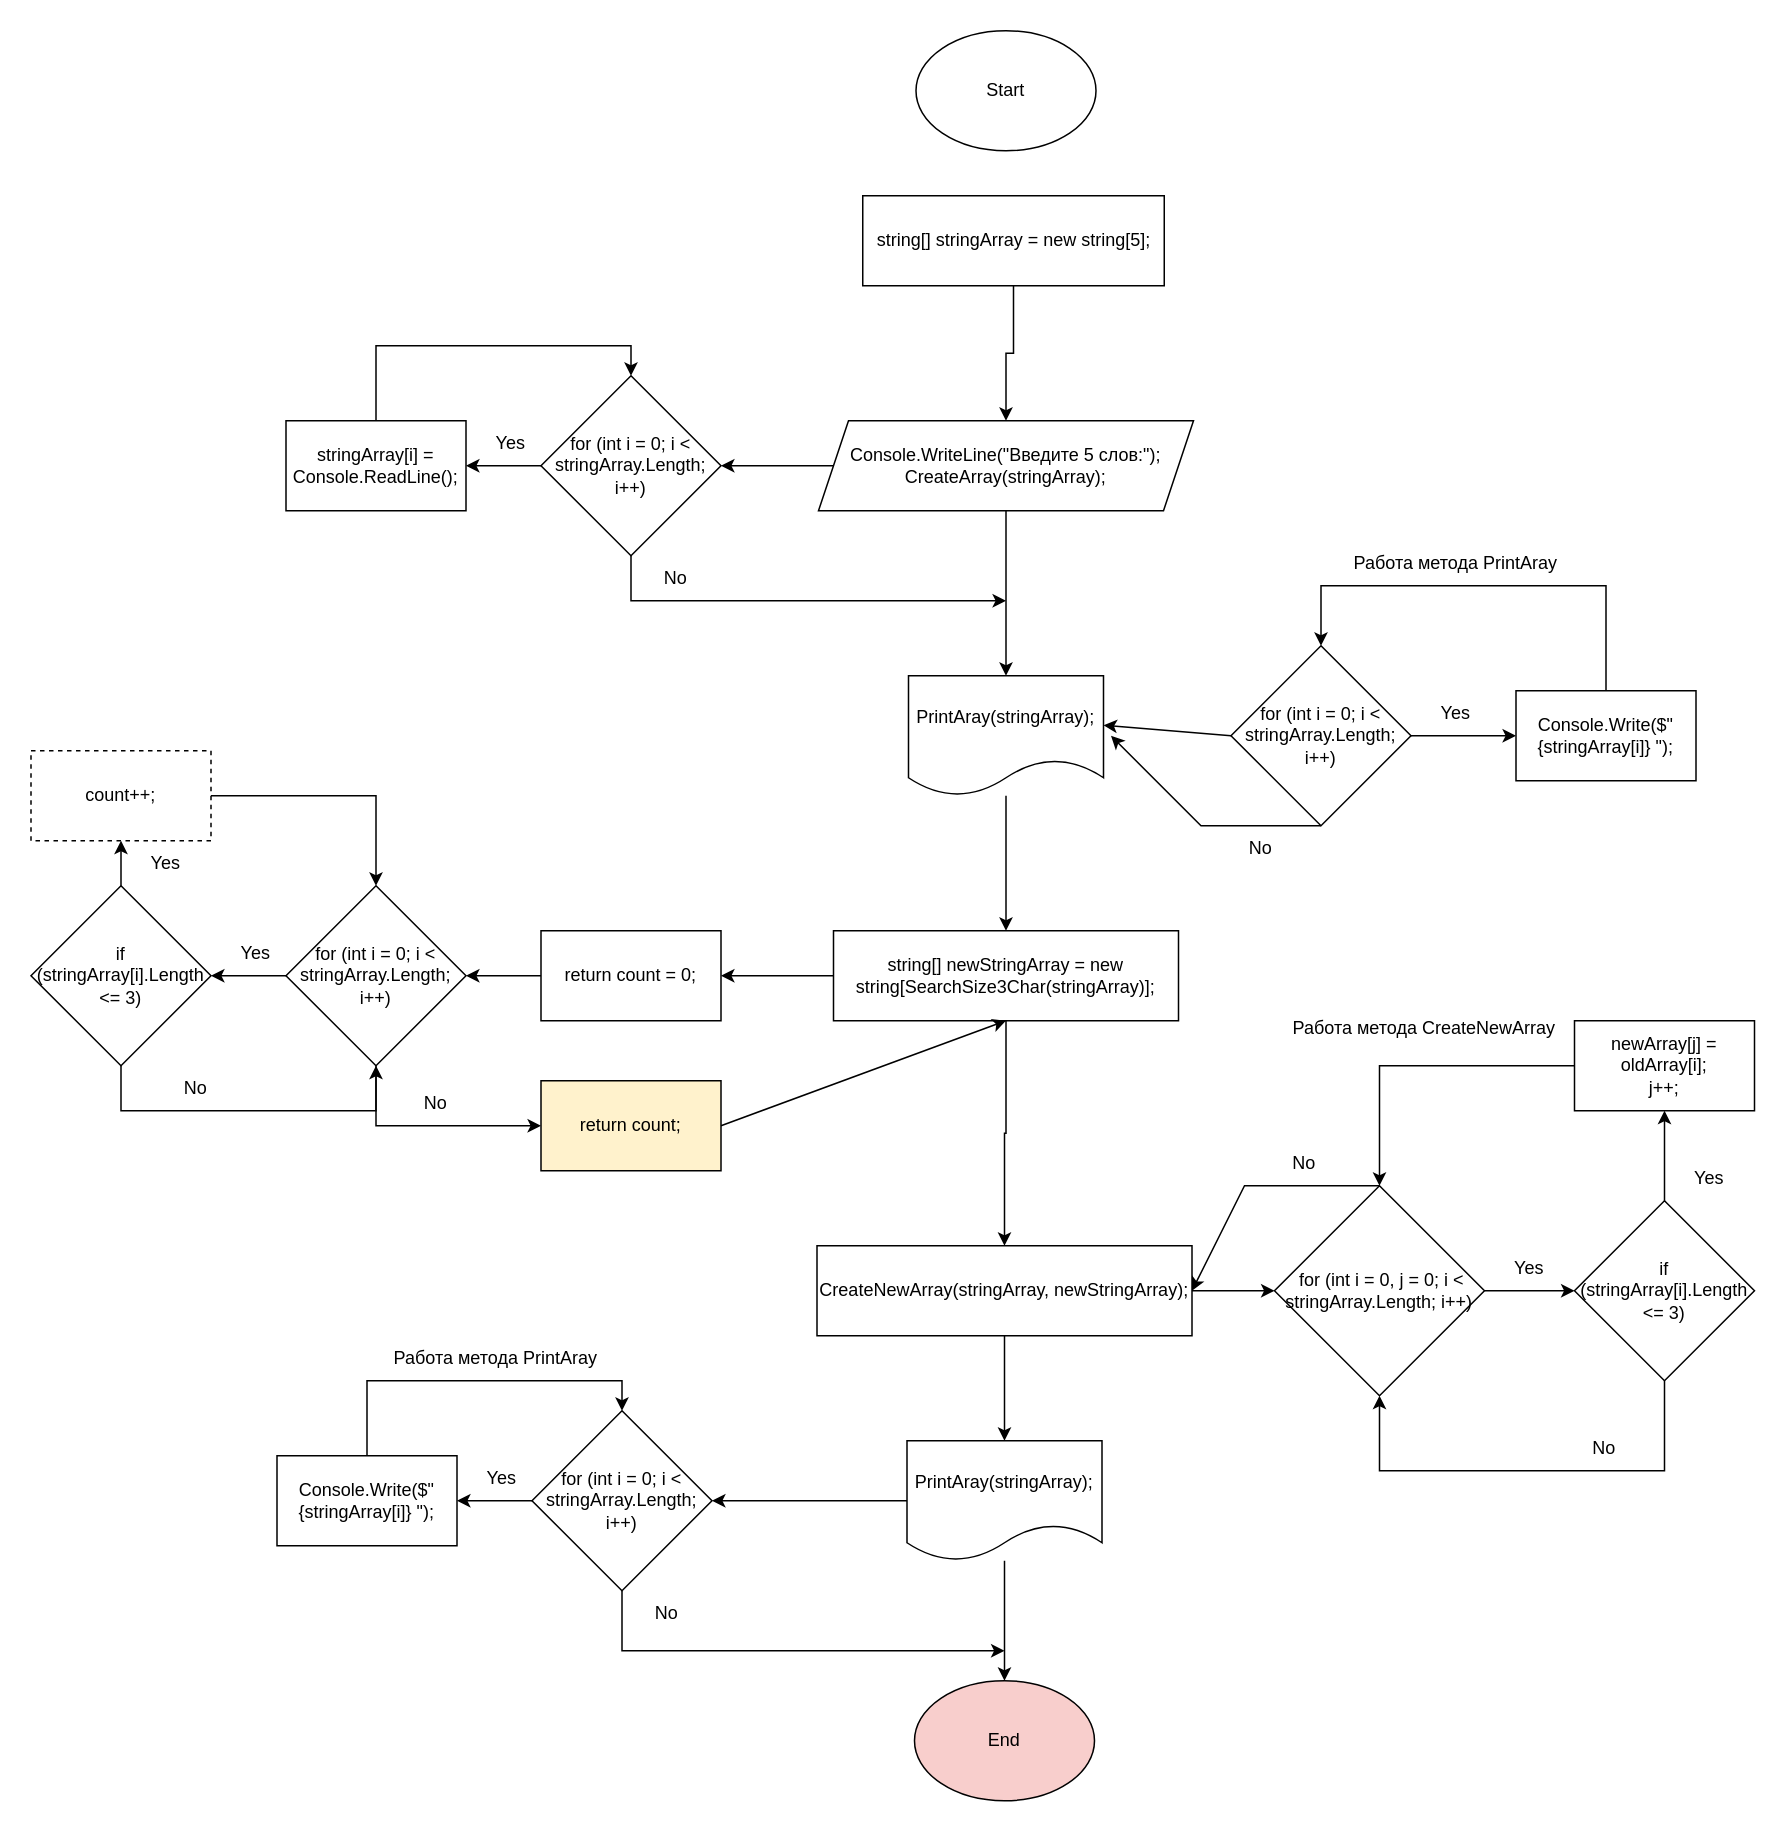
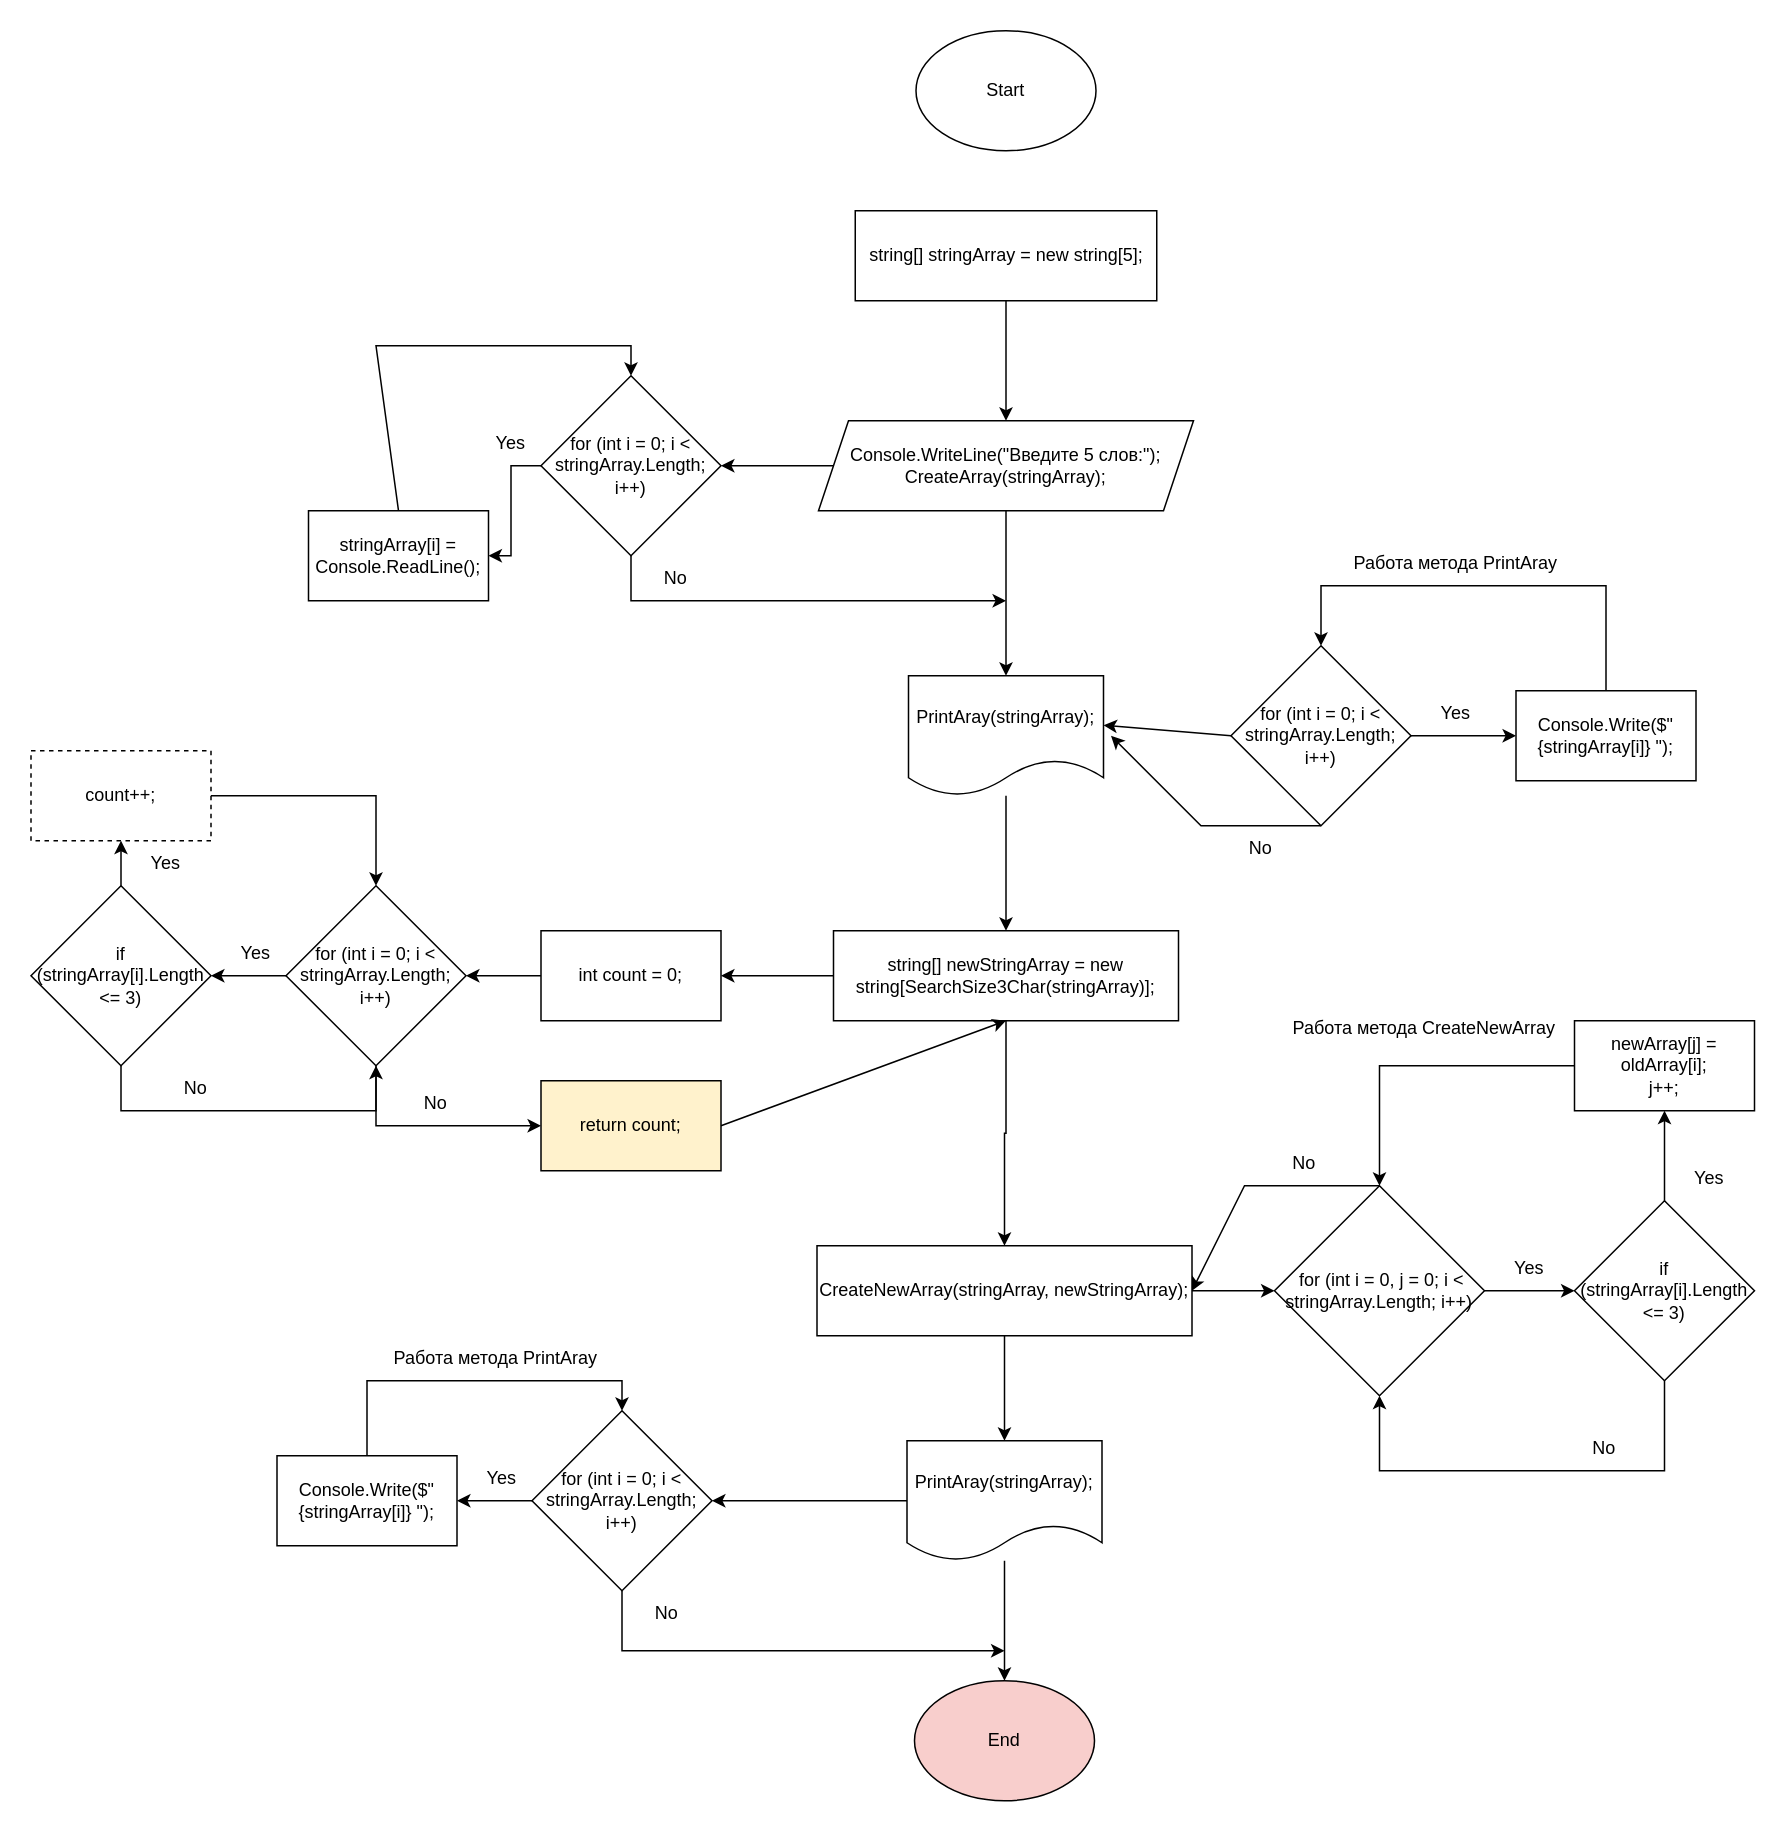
node "string[] stringArray = new string[5];": moved (1013, 241) -> (1006, 256)
node "stringArray[i] = Console.ReadLine();": moved (376, 466) -> (398, 556)
node "return count = 0;": label "return count = 0;" -> "int count = 0;"
